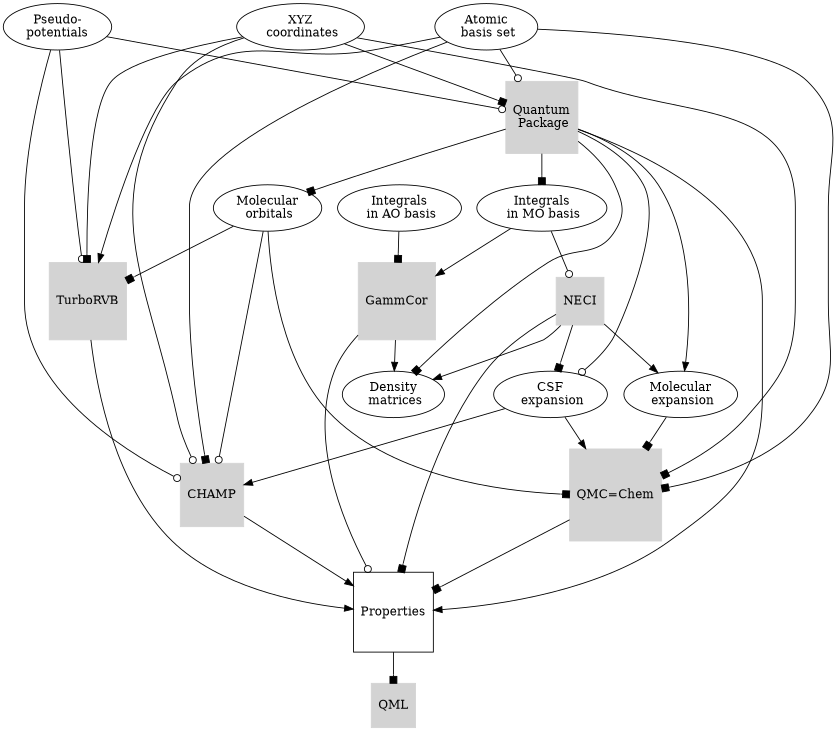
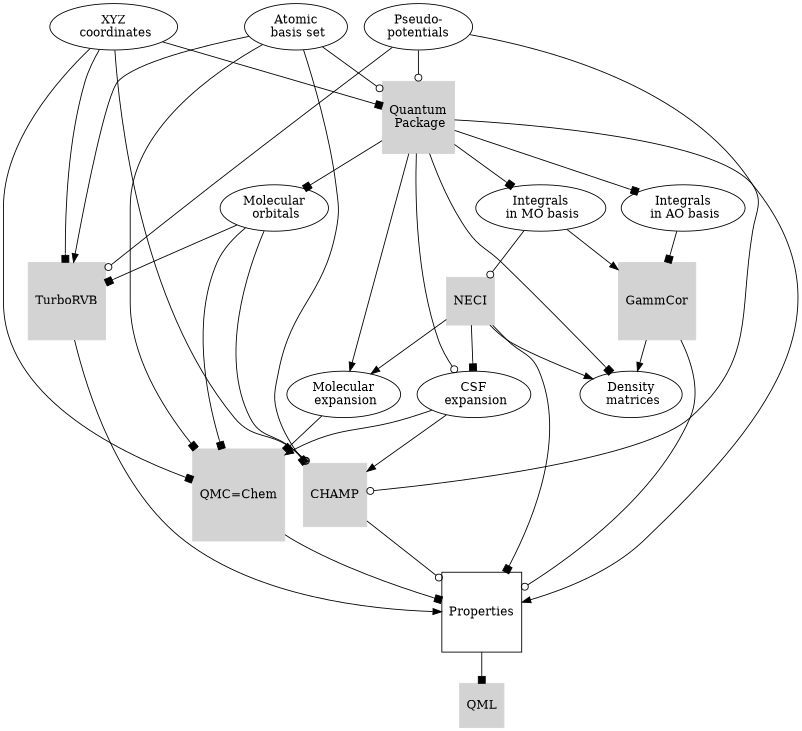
edge "Quantum Package" -> "Integrals in AO basis": added
edge "CHAMP" -> "Properties": arrowhead normal -> odot
